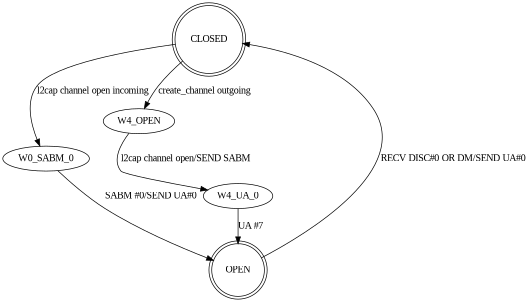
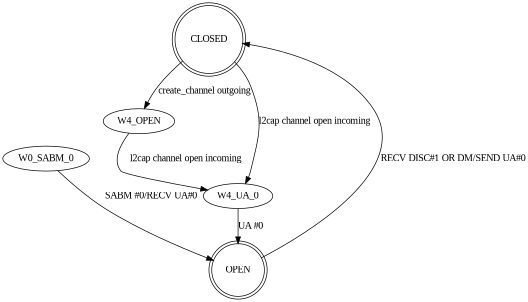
edge "CLOSED" -> "W0_SABM_0": now "CLOSED" -> "W4_UA_0"
edge "W4_OPEN" -> "W4_UA_0": label "l2cap channel open/SEND SABM" -> "l2cap channel open incoming"
edge "OPEN" -> "CLOSED": label "RECV DISC#0 OR DM/SEND UA#0" -> "RECV DISC#1 OR DM/SEND UA#0"
edge "W0_SABM_0" -> "OPEN": label "SABM #0/SEND UA#0" -> "SABM #0/RECV UA#0"
edge "W4_UA_0" -> "OPEN": label "UA #7" -> "UA #0"
